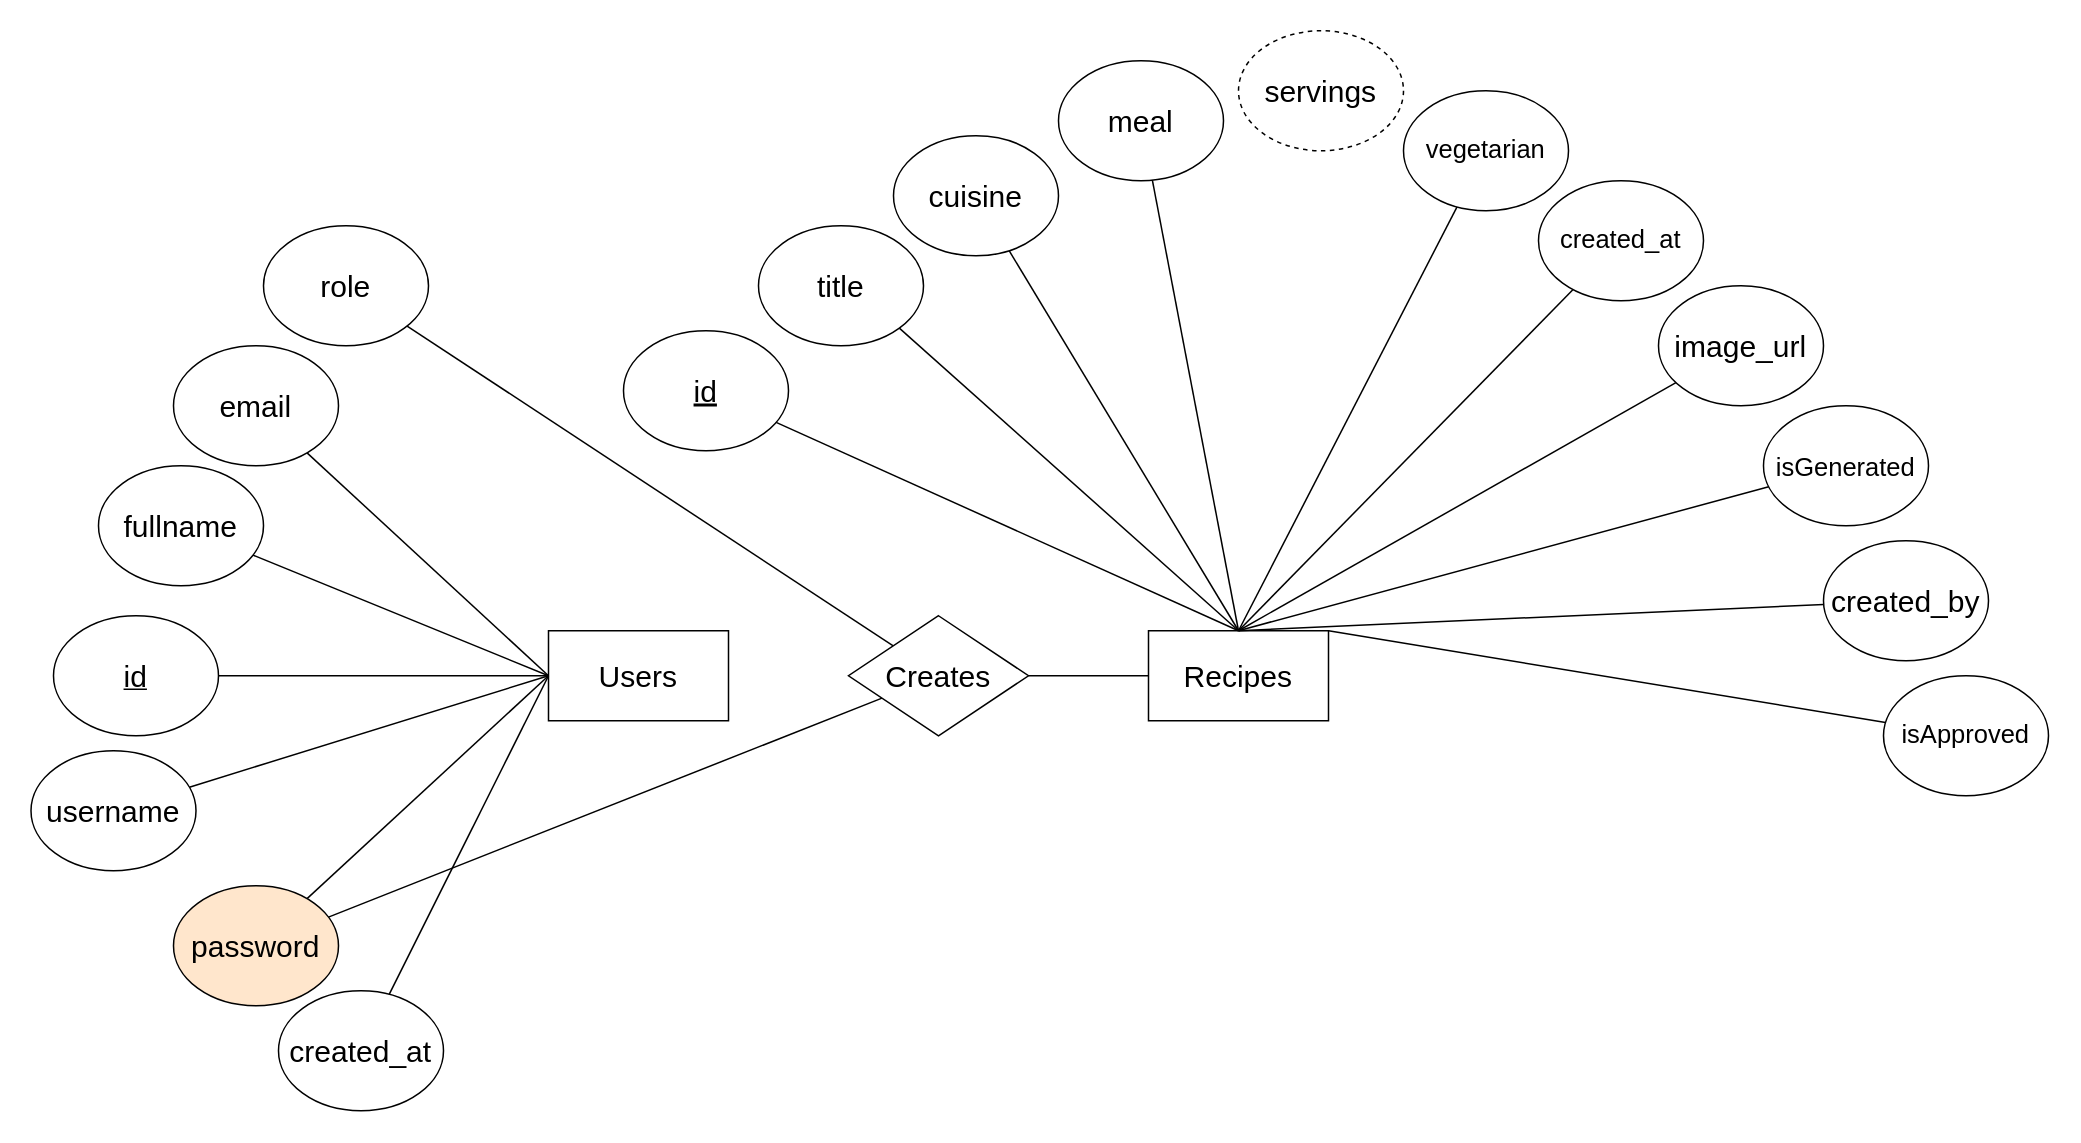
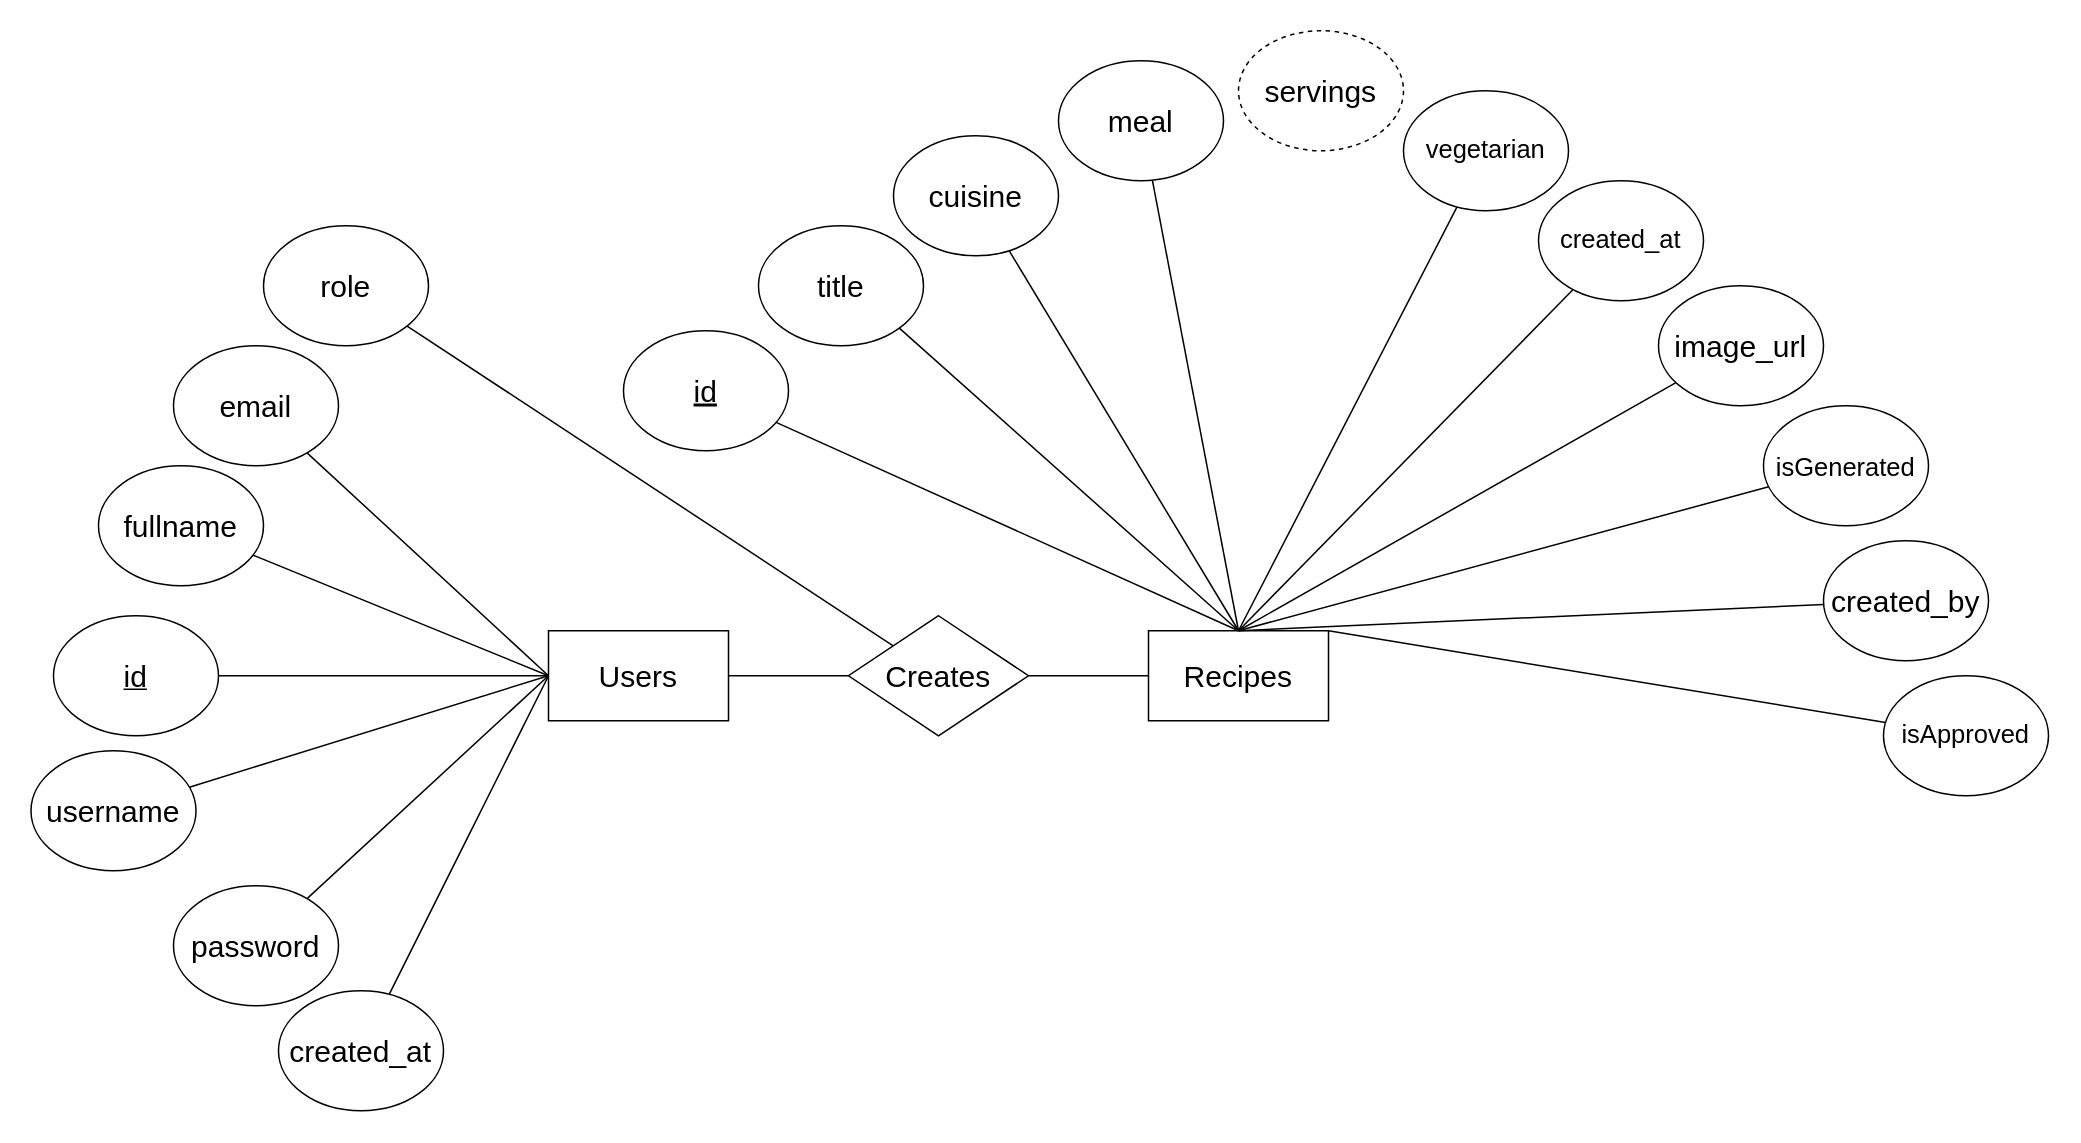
edge "Creates" -- "password": now "Creates" -- "Users"
node "password": fillcolor #ffe6cc -> #ffffff
